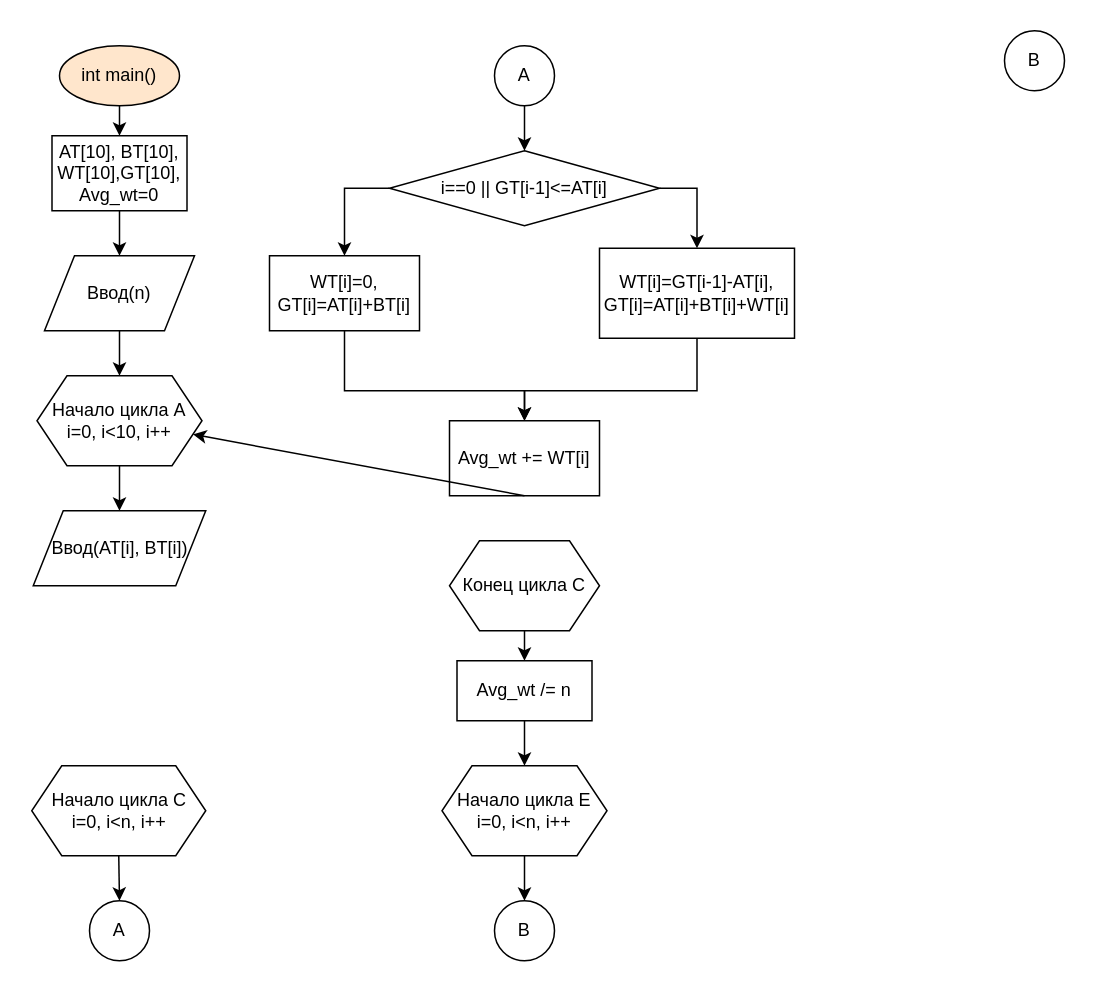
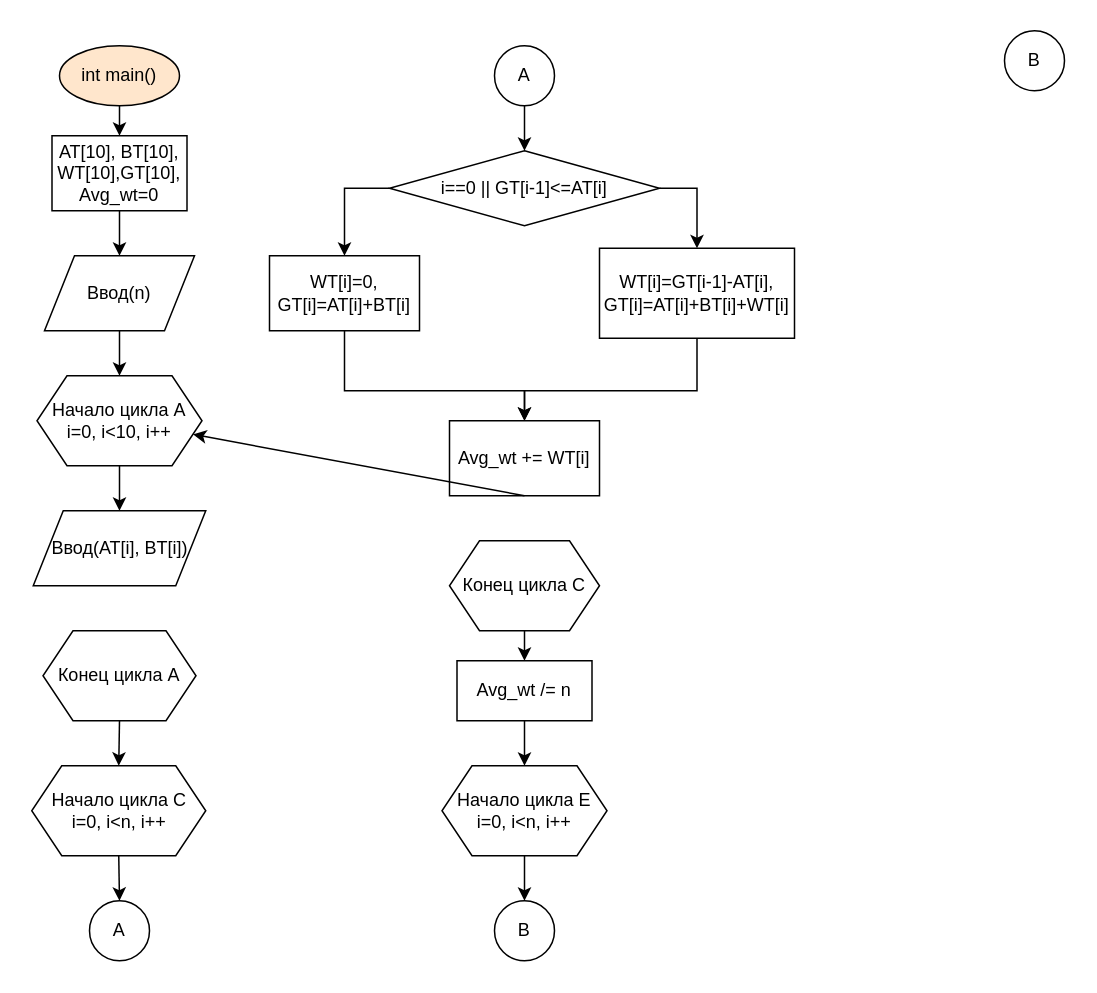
node "Конец цикла А": added
edge "Конец цикла А" -> "Начало цикла С i=0, i<n, i++": added
